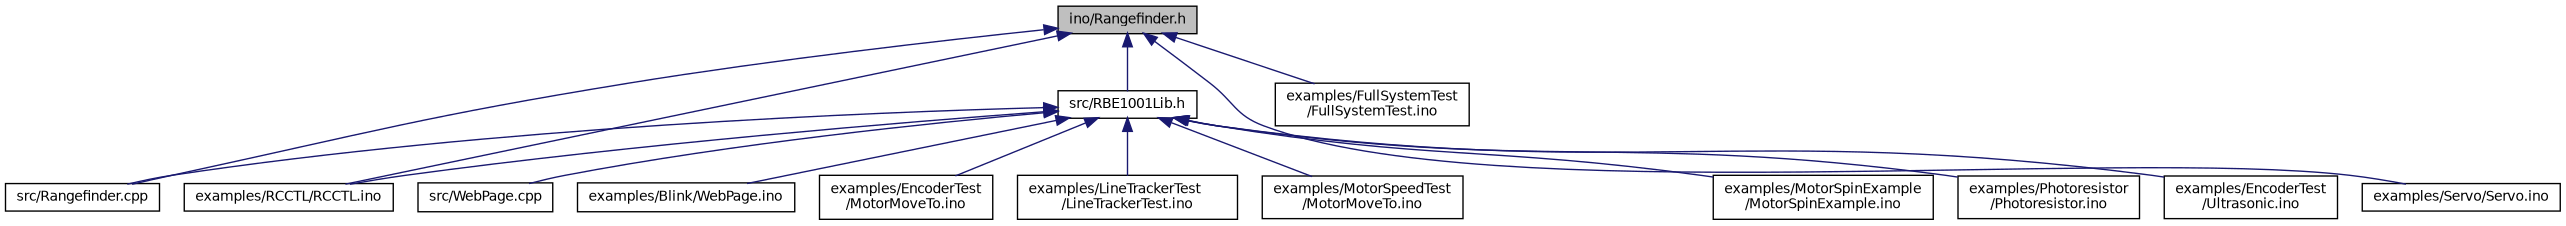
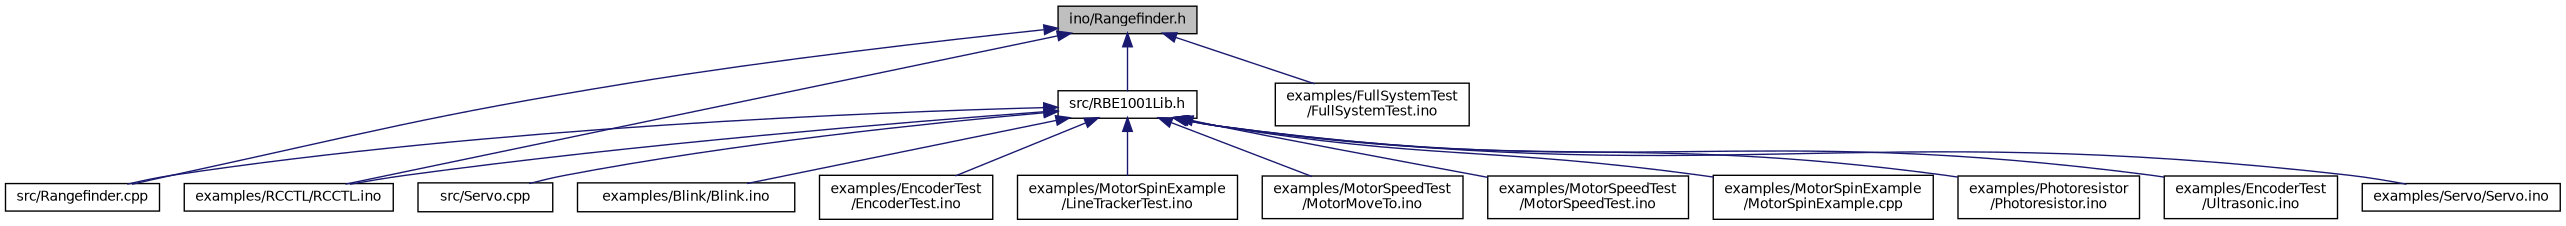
edge "examples/Servo/Servo.ino" -> "ino/Rangefinder.h": now "examples/Servo/Servo.ino" -> "src/RBE1001Lib.h"
node "src/WebPage.cpp": label "src/WebPage.cpp" -> "src/Servo.cpp"
node "examples/Blink/WebPage.ino": label "examples/Blink/WebPage.ino" -> "examples/Blink/Blink.ino"
node "examples/EncoderTest /MotorMoveTo.ino": label "examples/EncoderTest /MotorMoveTo.ino" -> "examples/EncoderTest /EncoderTest.ino"
node "examples/LineTrackerTest /LineTrackerTest.ino": label "examples/LineTrackerTest /LineTrackerTest.ino" -> "examples/MotorSpinExample /LineTrackerTest.ino"
node "examples/MotorSpeedTest /MotorSpeedTest.ino": added
node "examples/MotorSpinExample /MotorSpinExample.ino": label "examples/MotorSpinExample /MotorSpinExample.ino" -> "examples/MotorSpinExample /MotorSpinExample.cpp"
